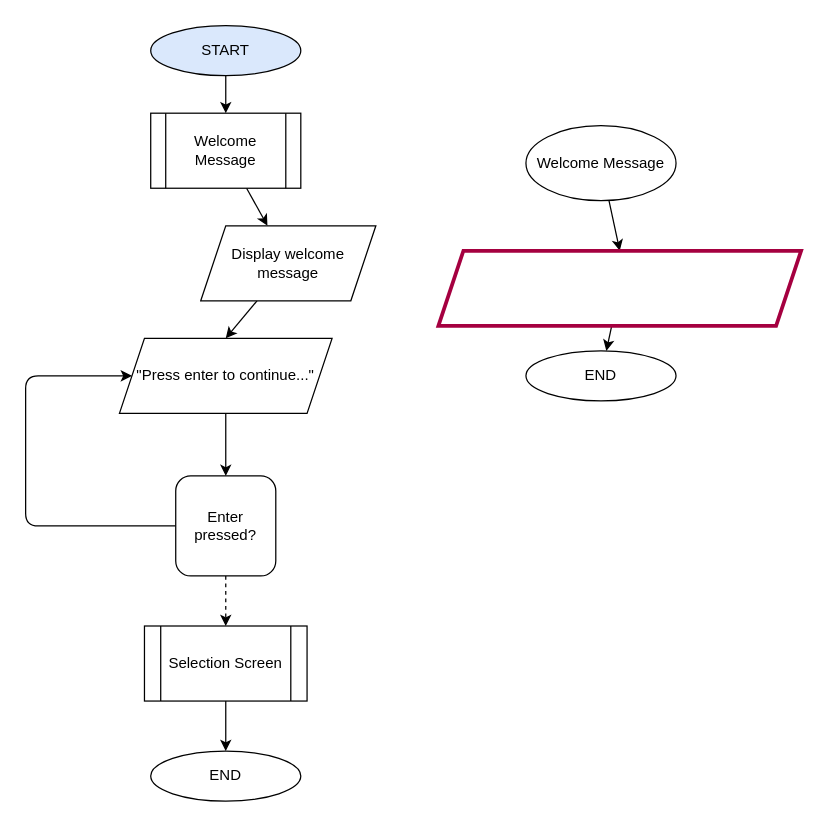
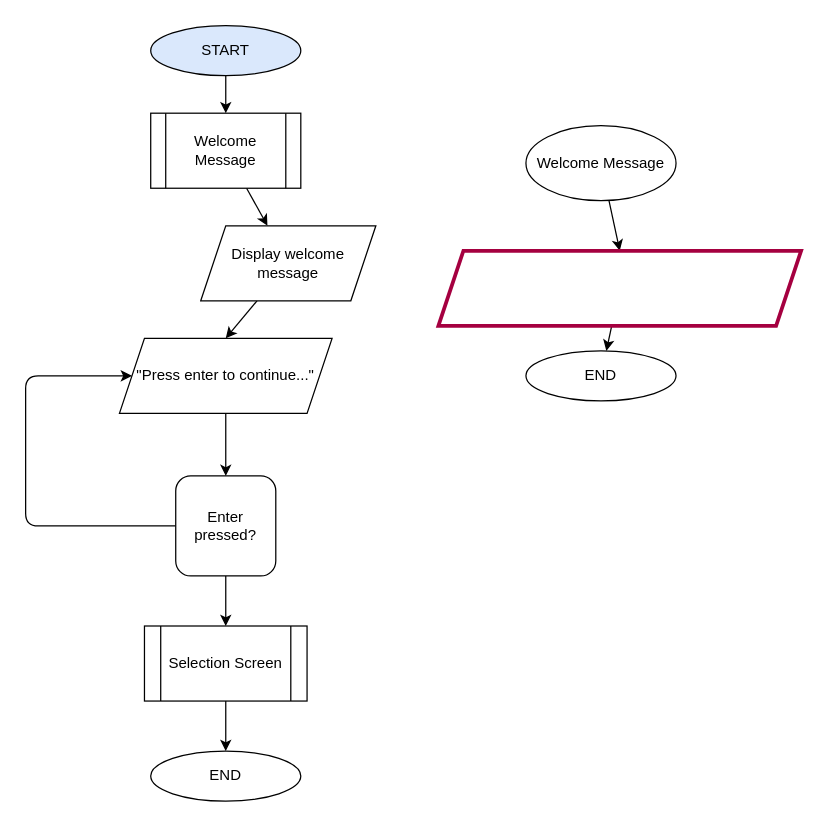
edge "Enter pressed?" -> "Selection Screen": style dashed -> solid
